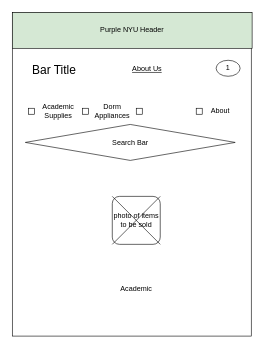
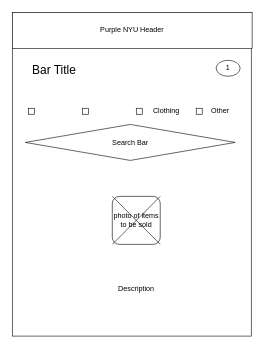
node "Purple NYU Header": fillcolor #d5e8d4 -> #ffffff
node "About Us": removed
node "Academic Supplies": removed
node "Dorm Appliances": removed
node "Clothing": added
node "About": label "About" -> "Other"
node "Academic": label "Academic" -> "Description"
